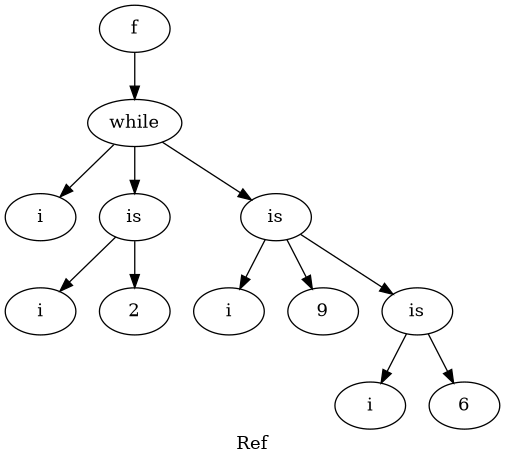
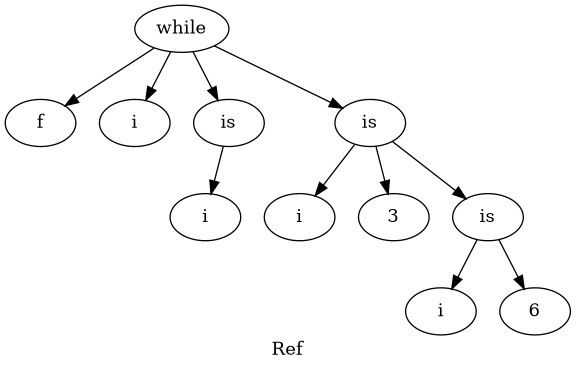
edge "f" -> "while": reversed
node "2": removed
node "9": label "9" -> "3"
